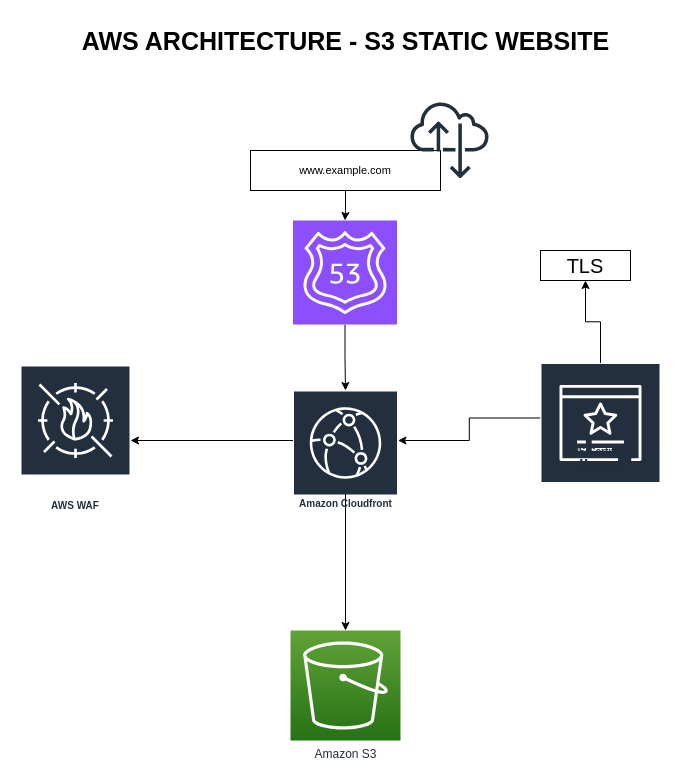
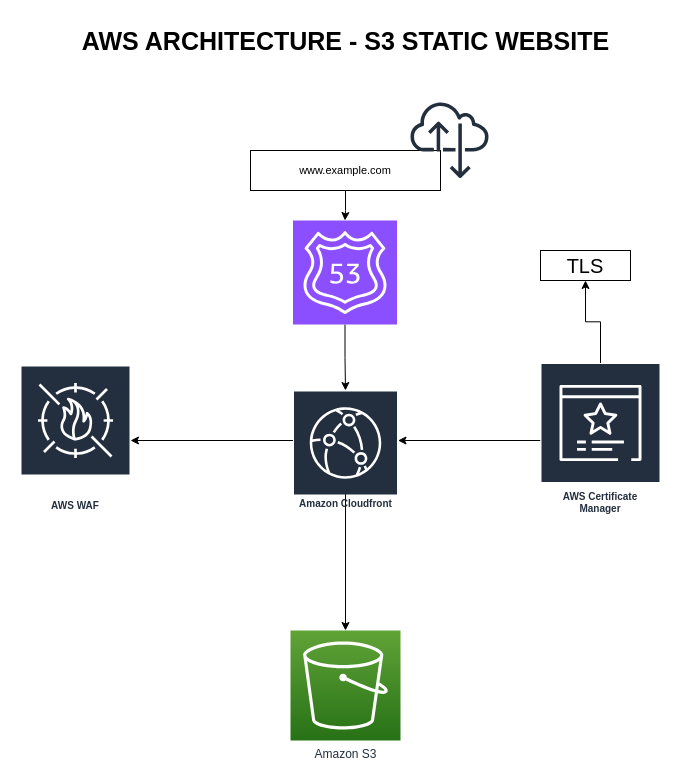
node "AWS Certificate Manager": size 120x110 -> 120x155
